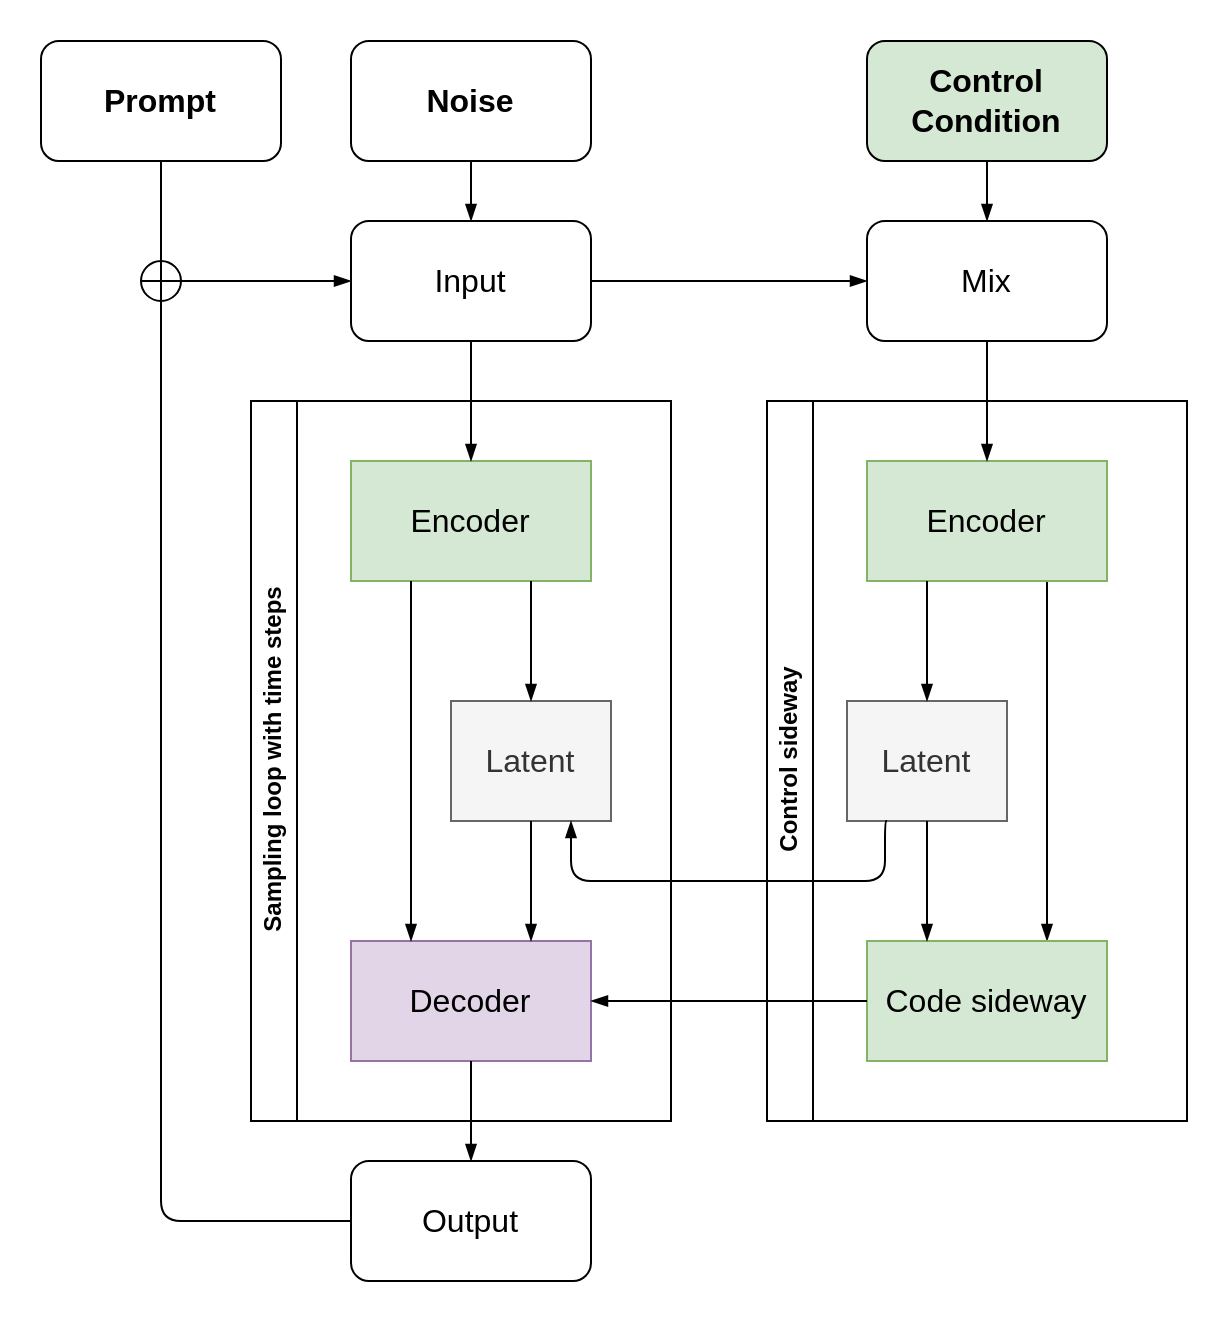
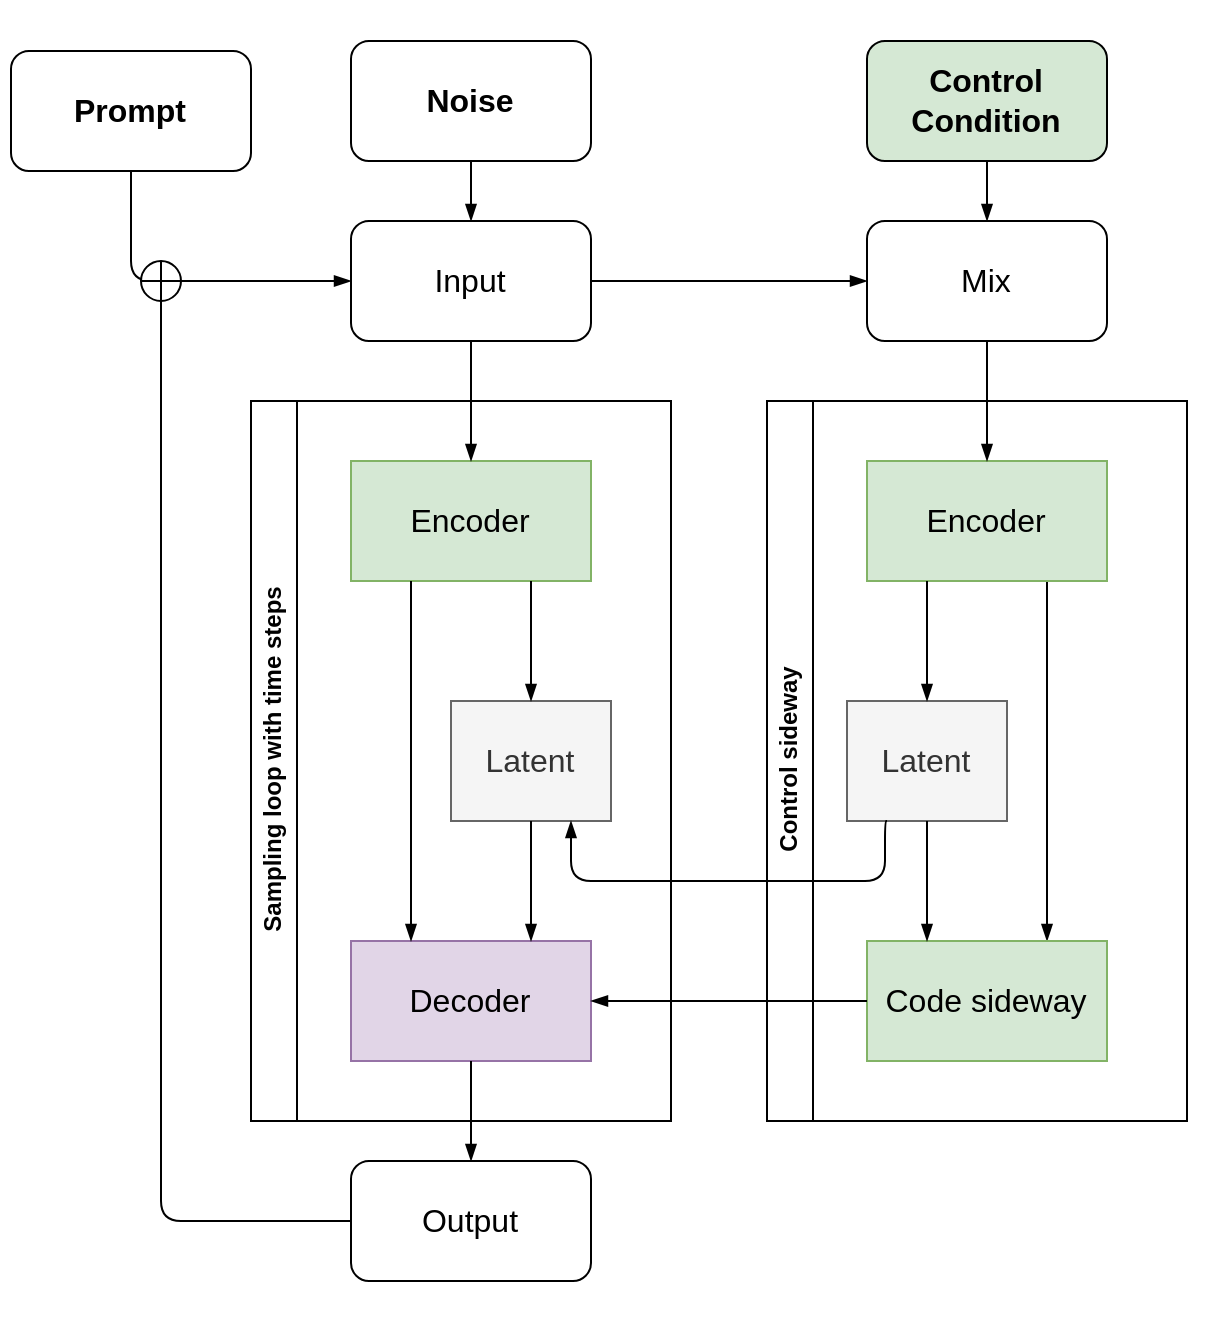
node "Prompt": moved (161, 101) -> (131, 111)
